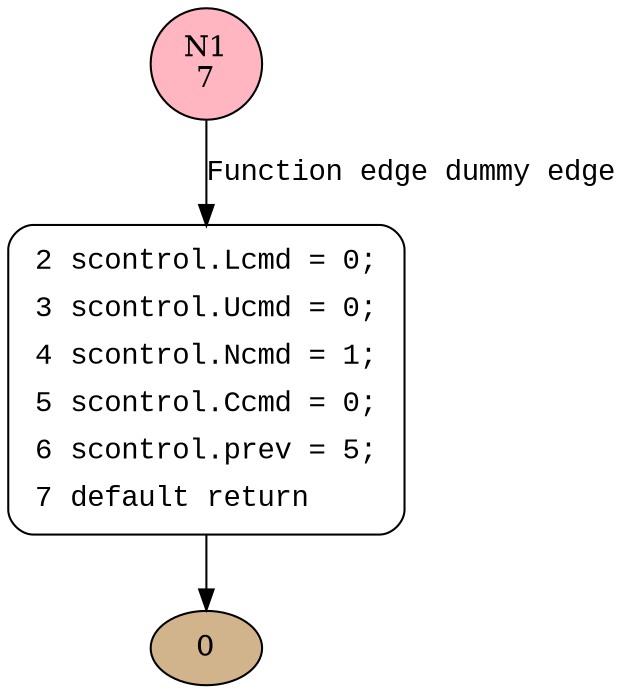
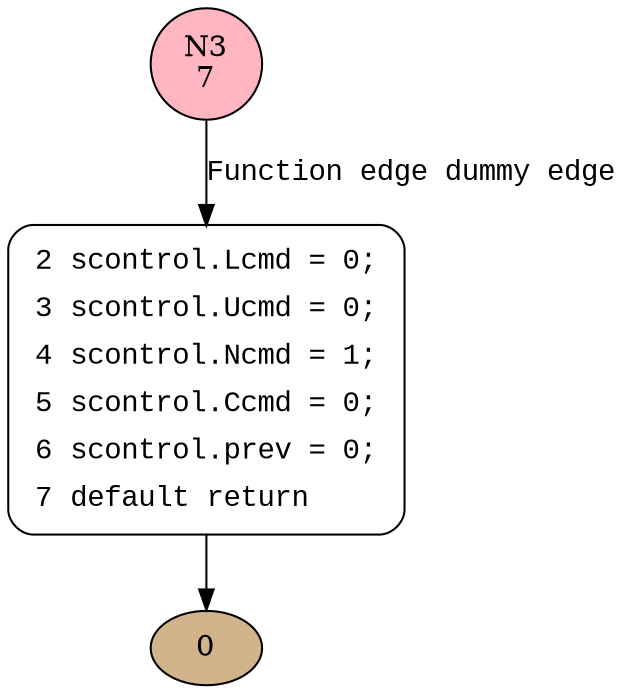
node "N1 7": label "N1 7" -> "N3 7"
node "2": text "scontrol.prev = 5;" -> "scontrol.prev = 0;"
